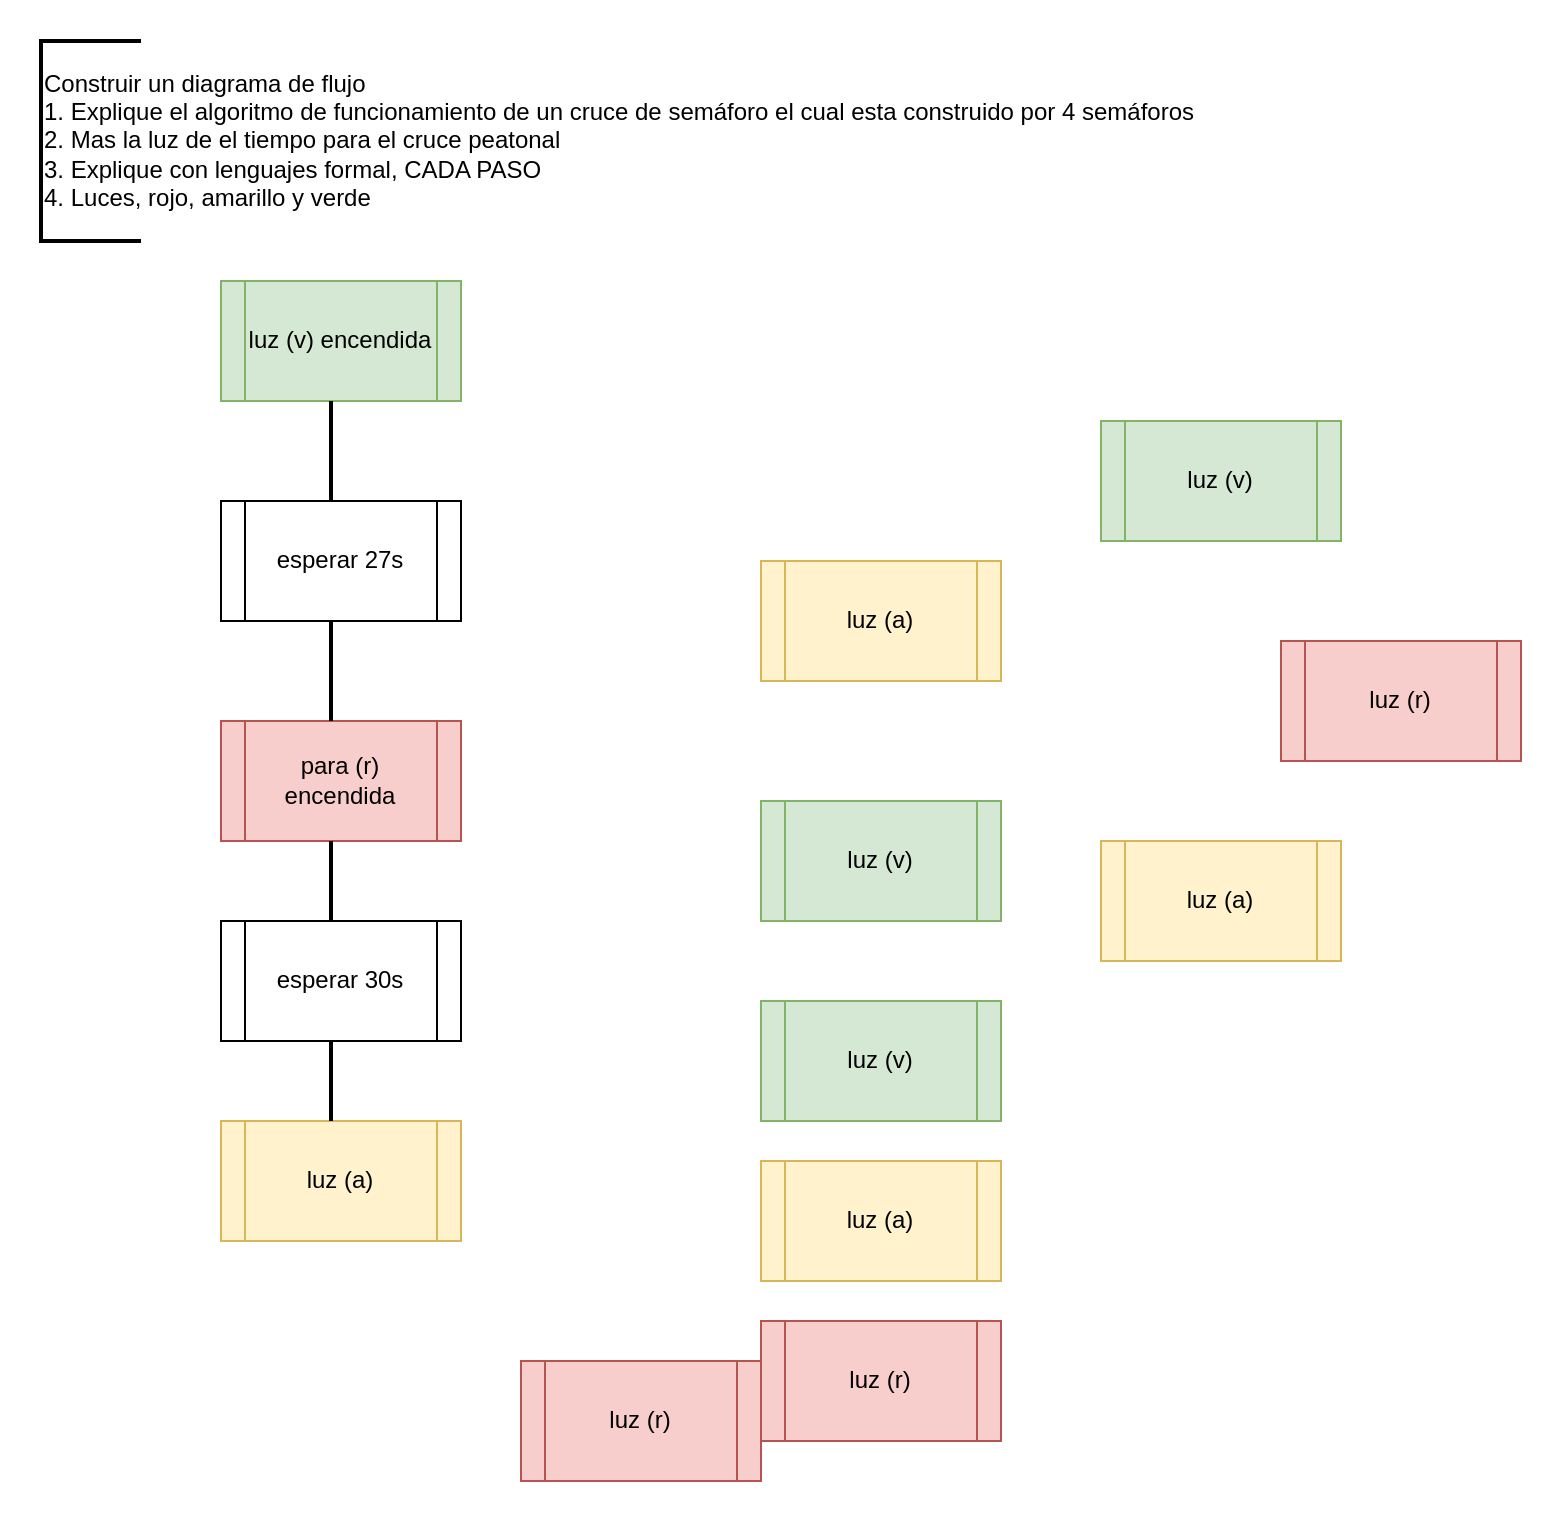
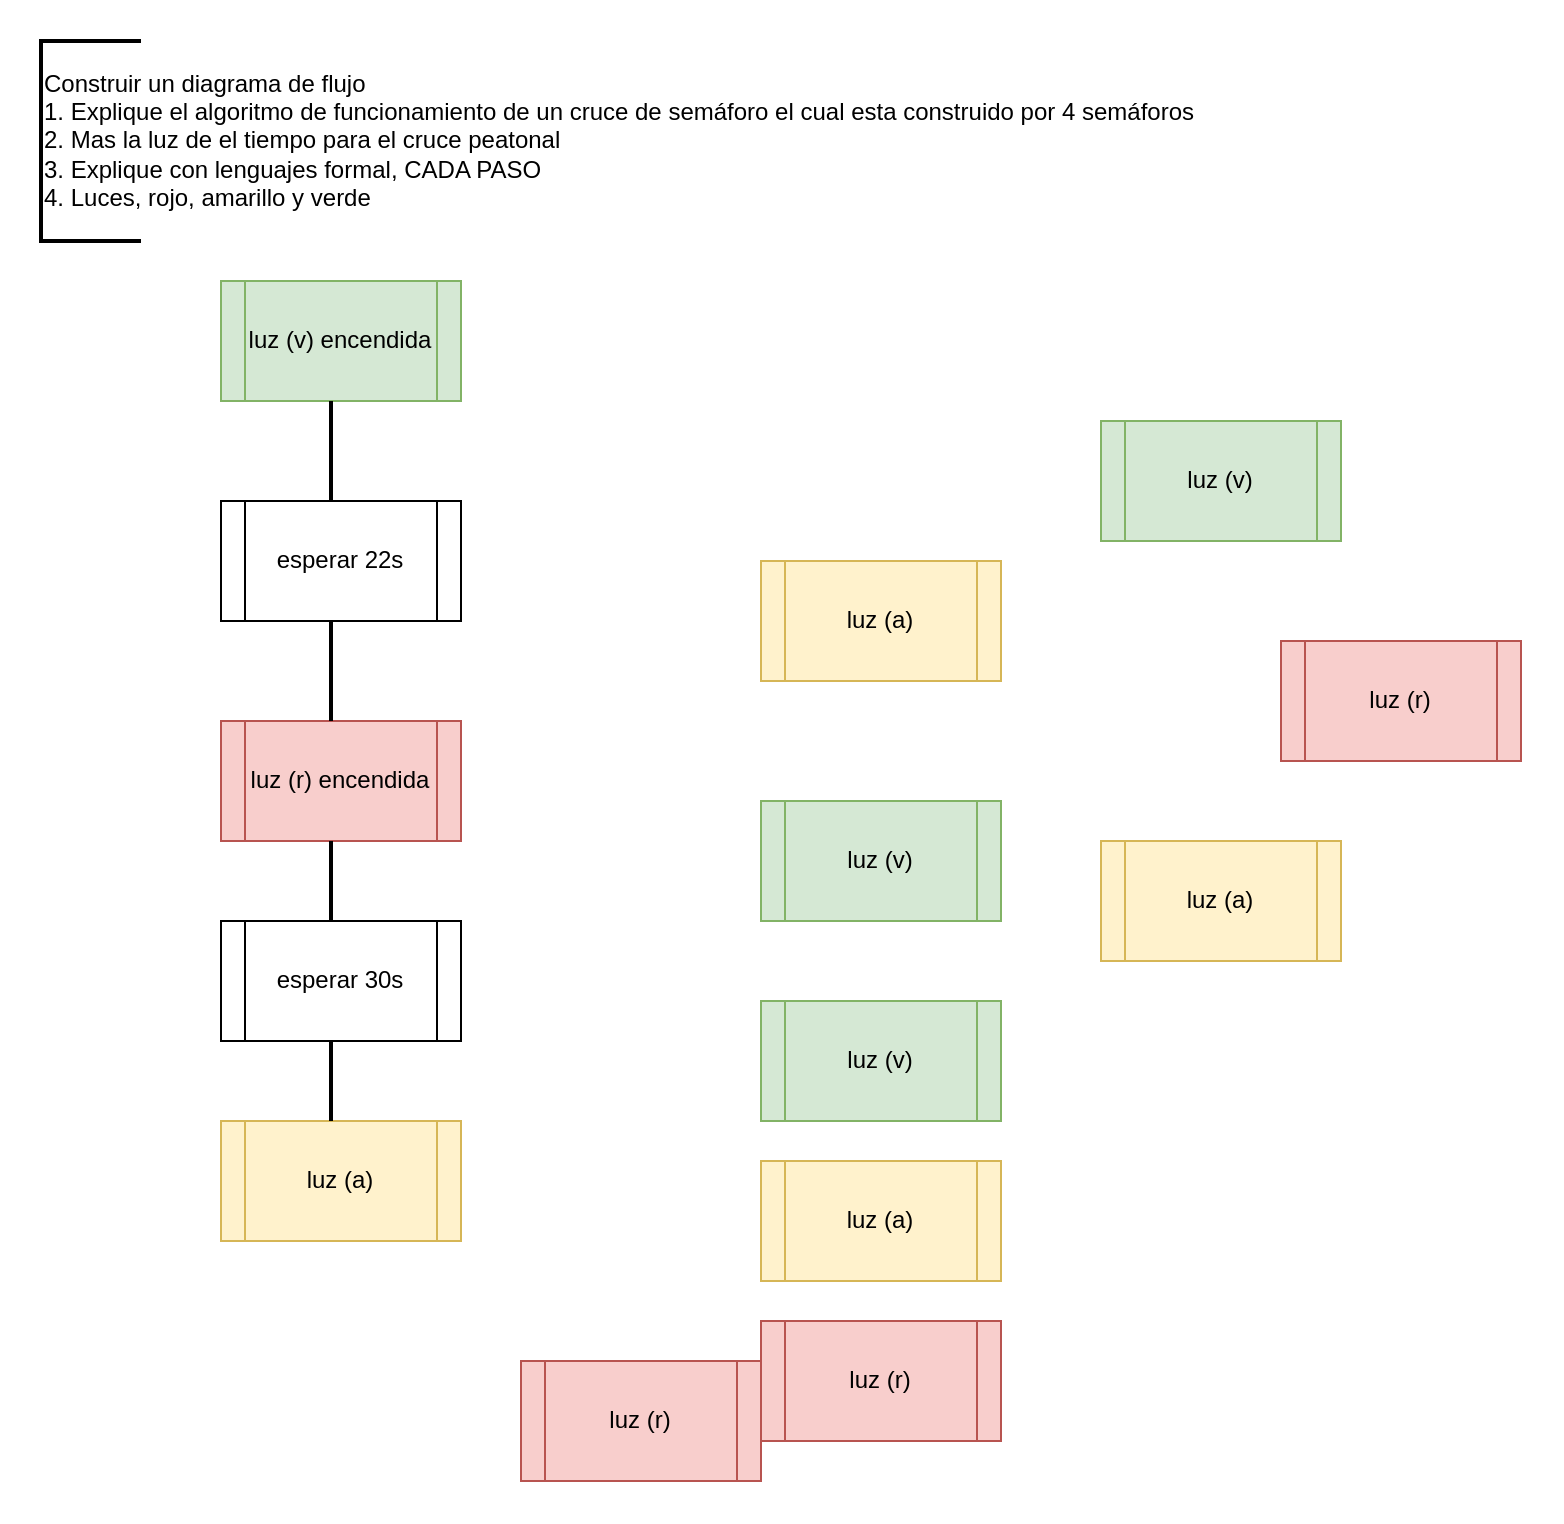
node "esperar 27s": label "esperar 27s" -> "esperar 22s"
node "para (r) encendida": label "para (r) encendida" -> "luz (r) encendida"
